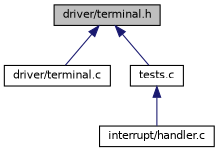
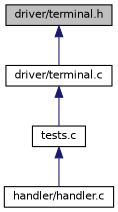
edge "tests.c" -> "driver/terminal.h": now "tests.c" -> "driver/terminal.c"
node "interrupt/handler.c": label "interrupt/handler.c" -> "handler/handler.c"
